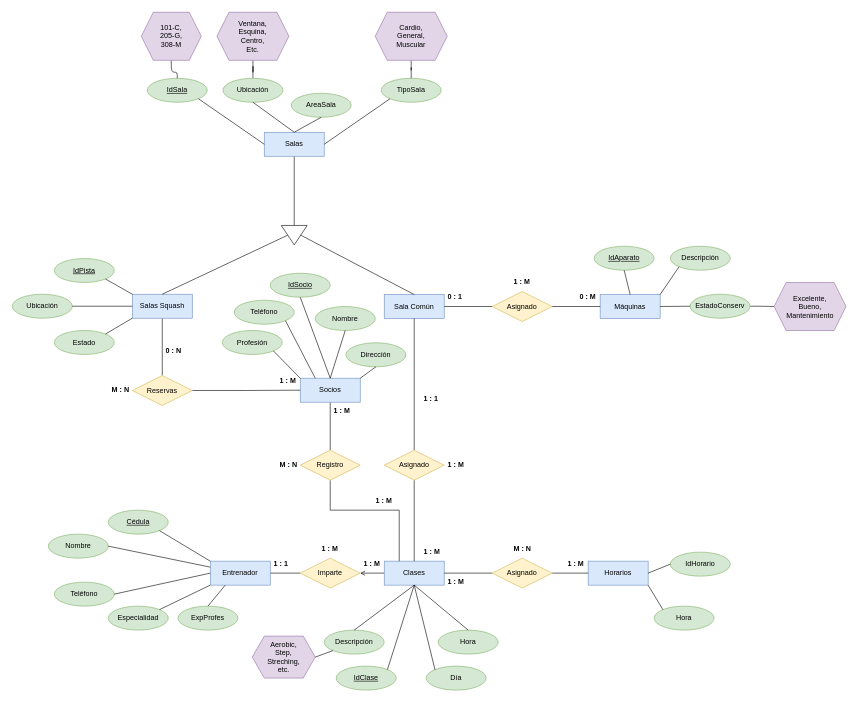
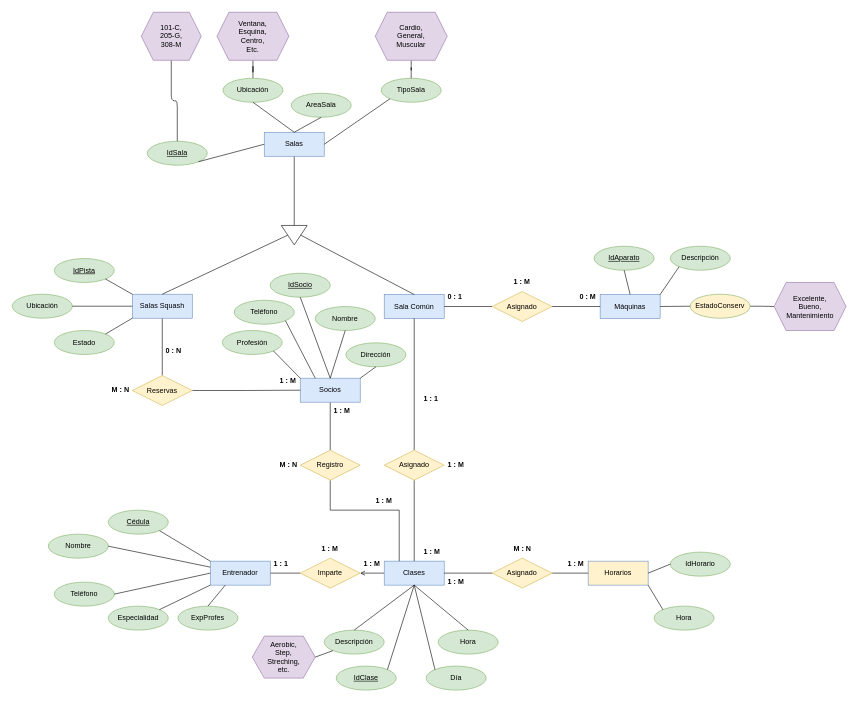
node "IdSala": moved (177, 90) -> (177, 153)
node "EstadoConserv": fillcolor #d5e8d4 -> #fff2cc
node "Horarios": fillcolor #dae8fc -> #fff2cc
